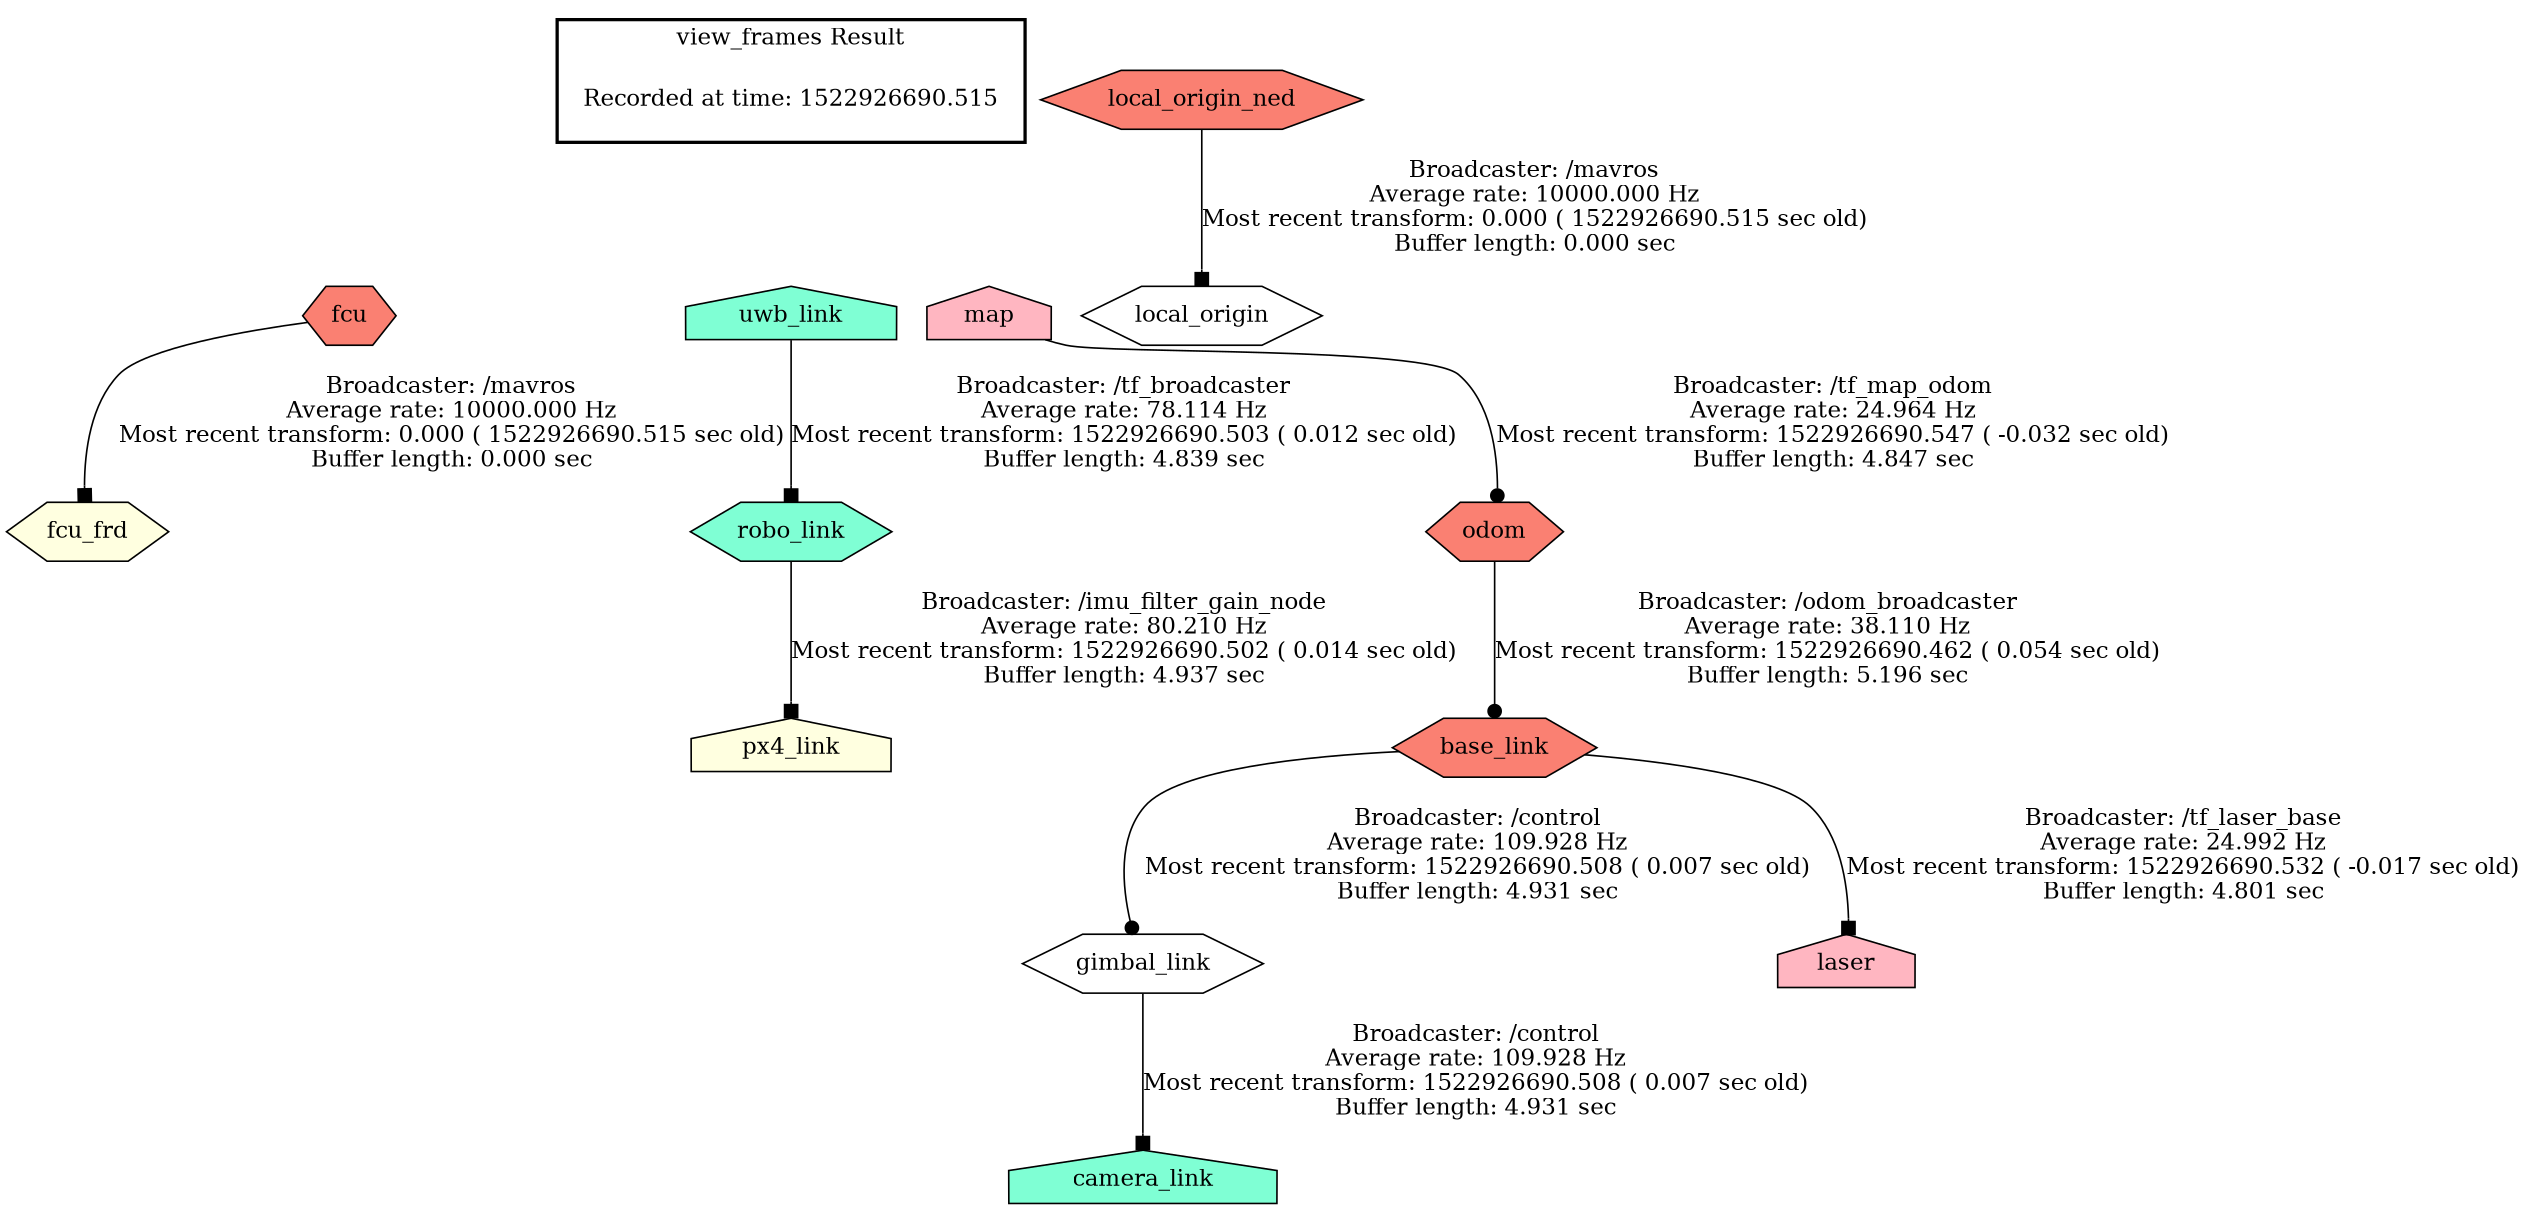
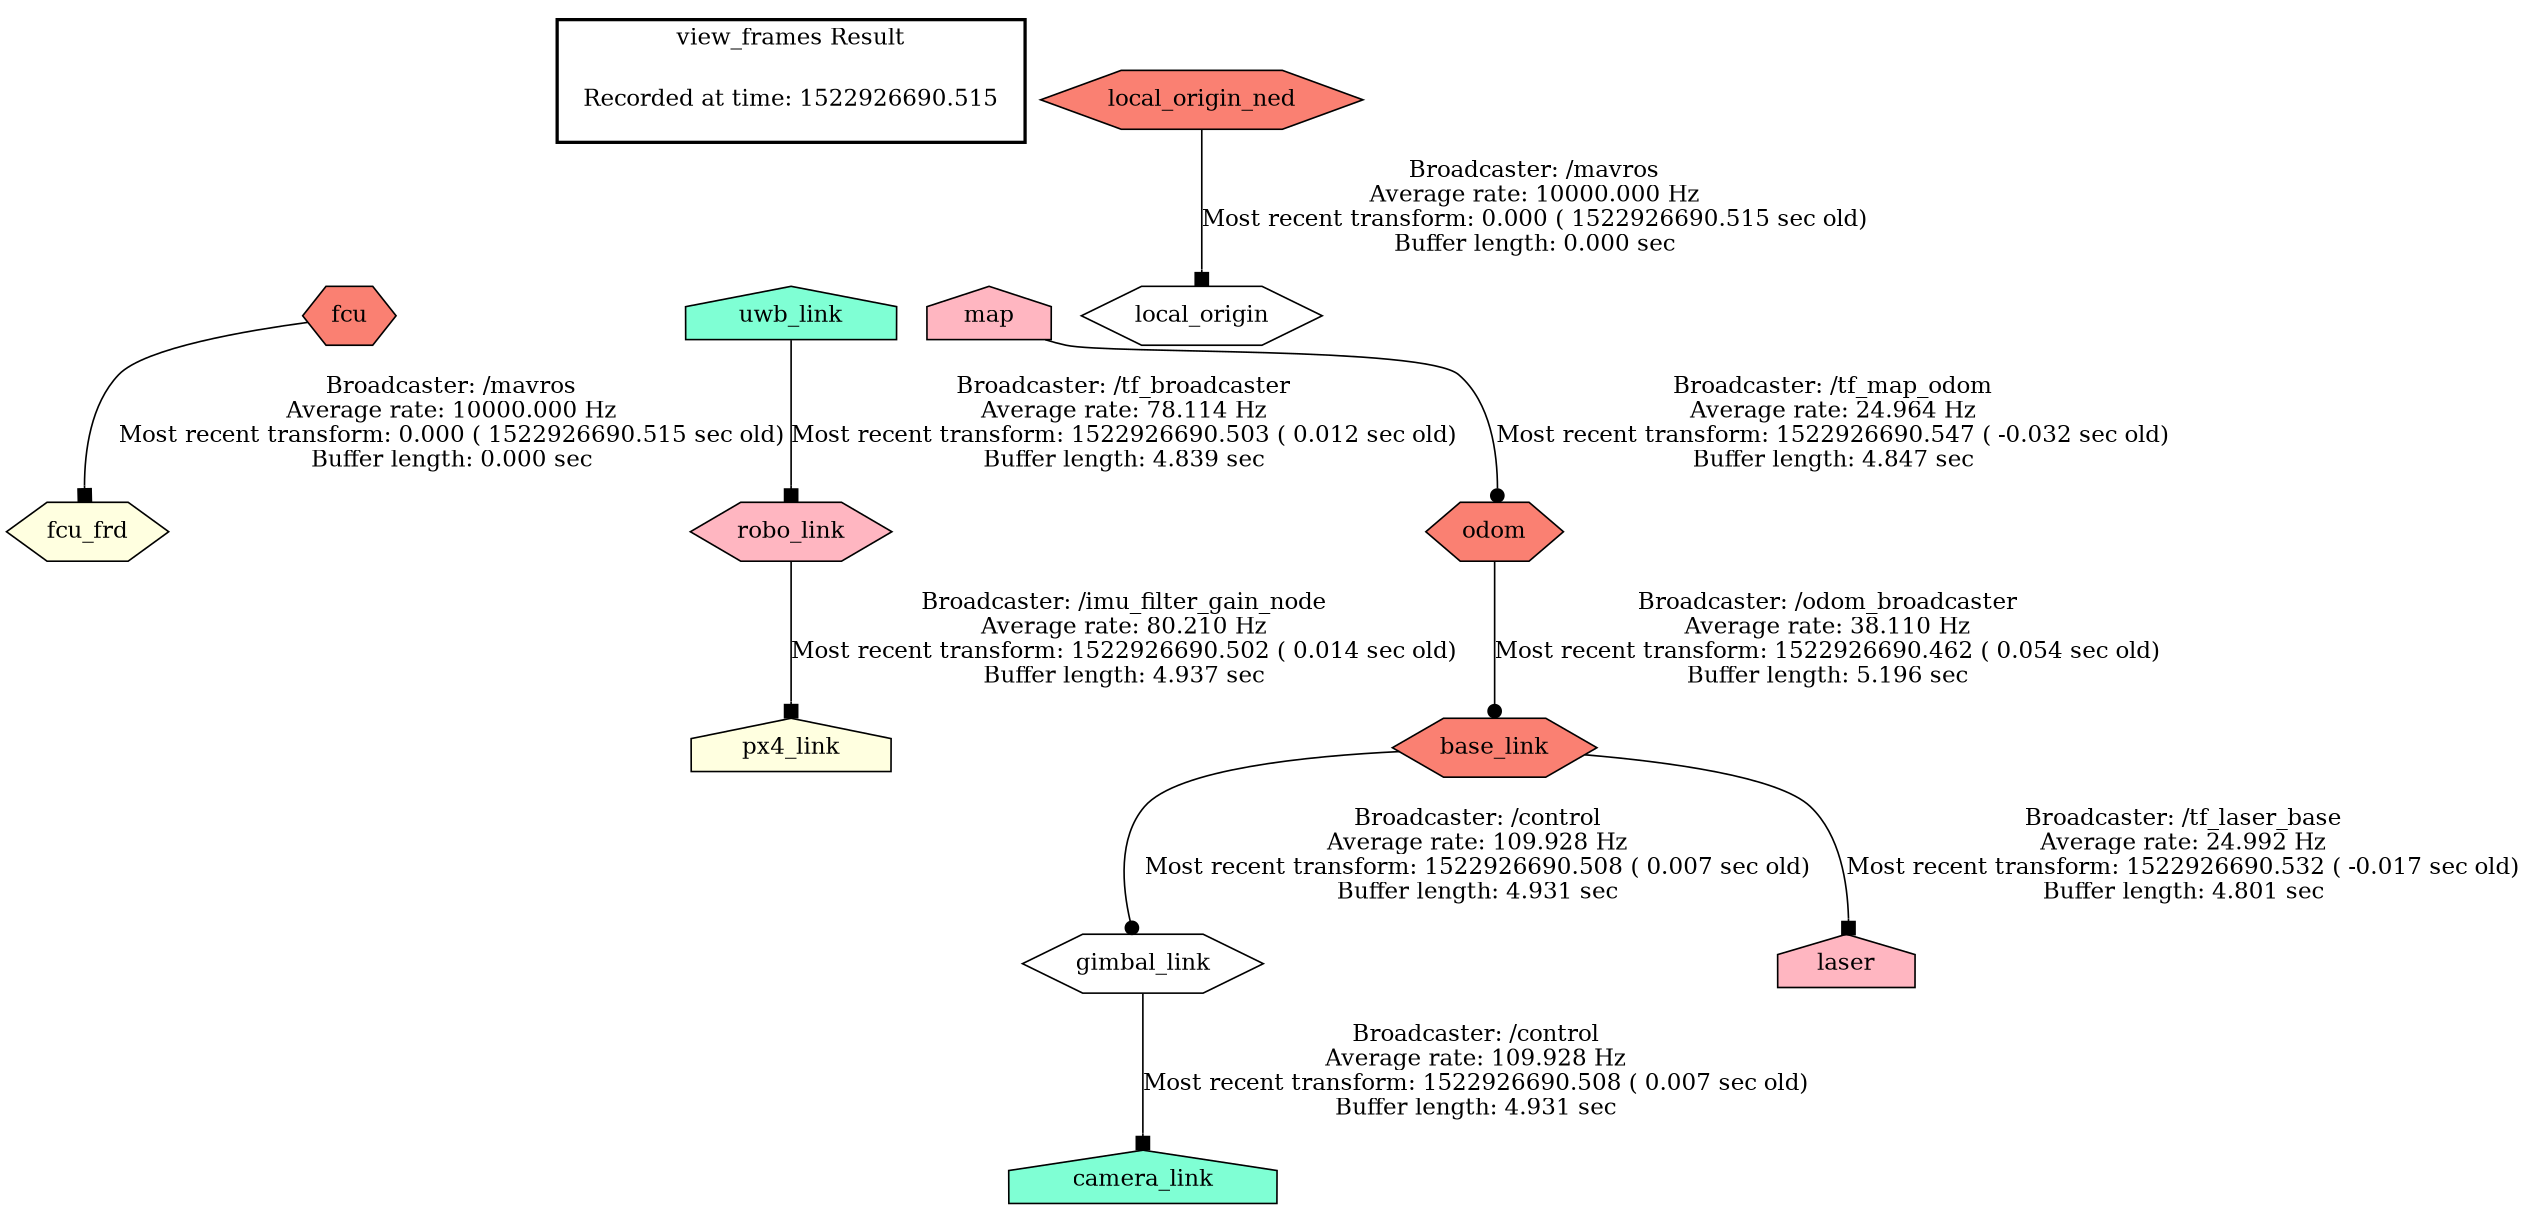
node "robo_link": fillcolor aquamarine -> lightpink
